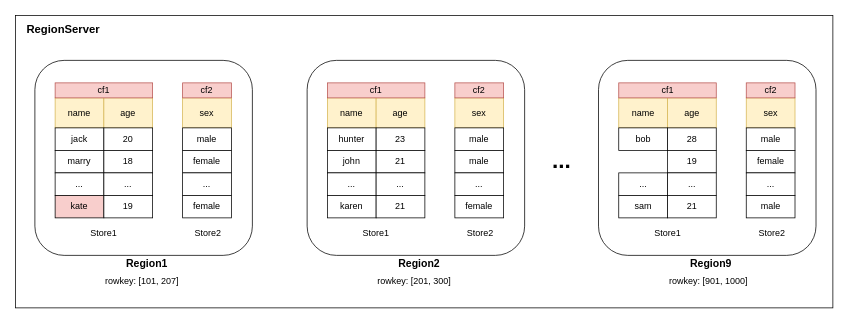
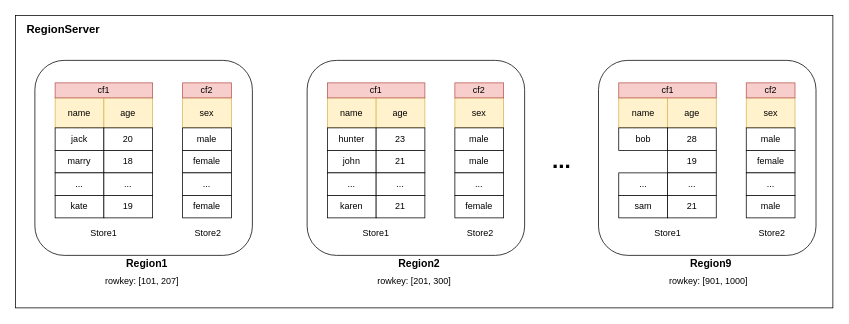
node "kate": fillcolor #f8cecc -> #ffffff
